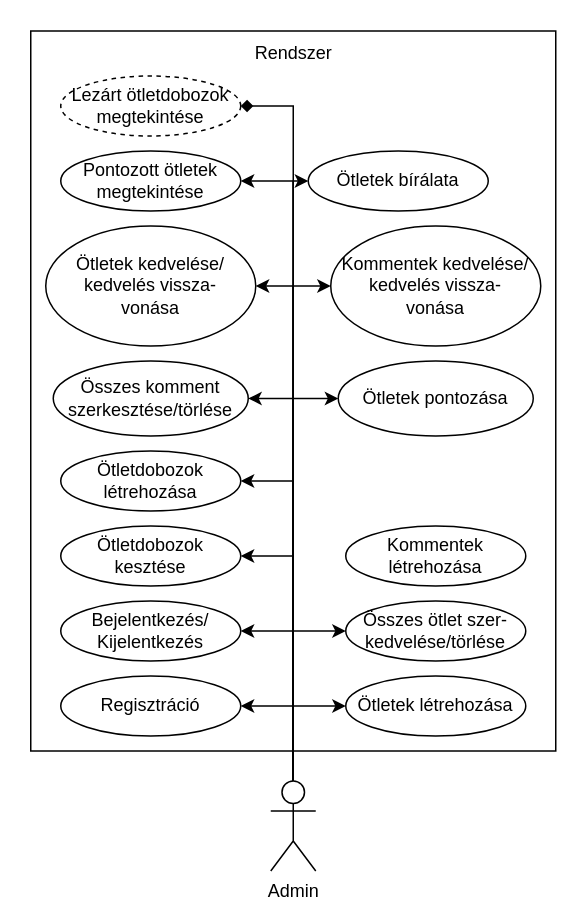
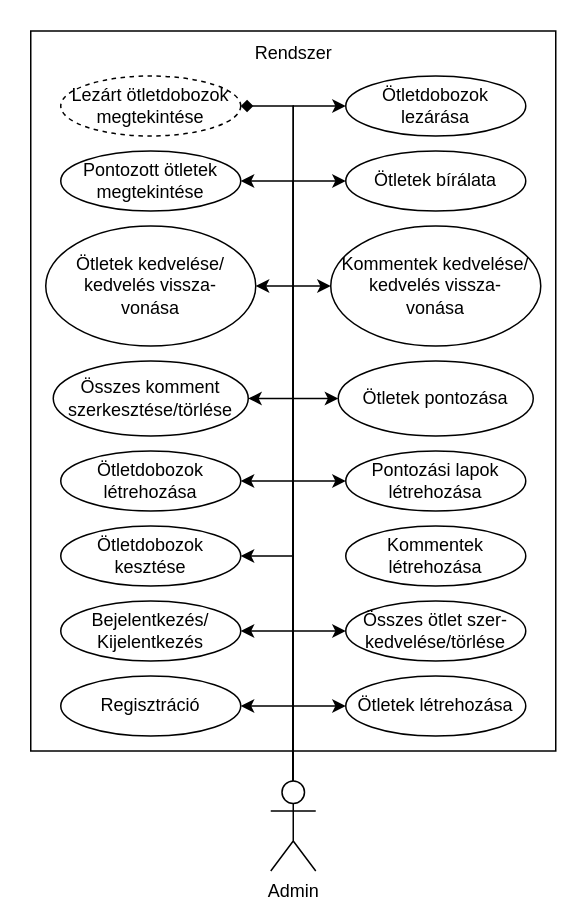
edge "Admin" -> "Ötletdobozok lezárása": added
node "Ötletdobozok lezárása": added
node "Ötletek bírálata": moved (398, 181) -> (436, 181)
edge "Admin" -> "Pontozási lapok létrehozása": added
node "Pontozási lapok létrehozása": added
